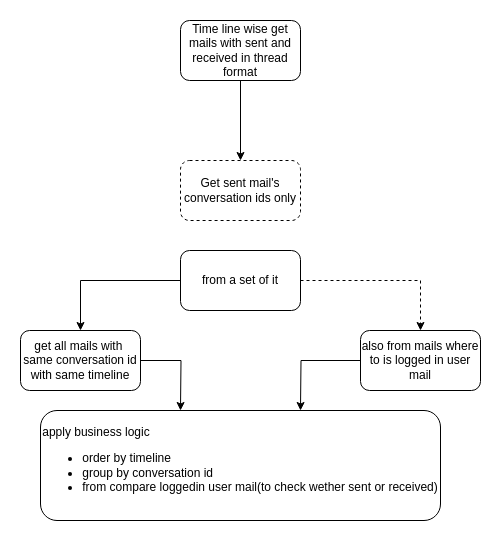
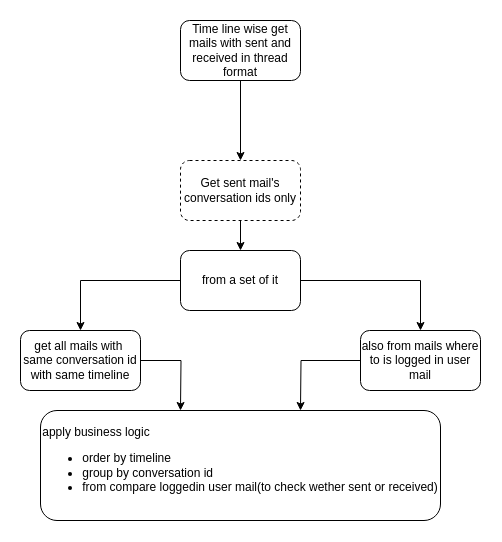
edge "Get sent mail's conversation ids only" -> "from a set of it": added
edge "from a set of it" -> "also from mails where to is logged in user mail": style dashed -> solid
